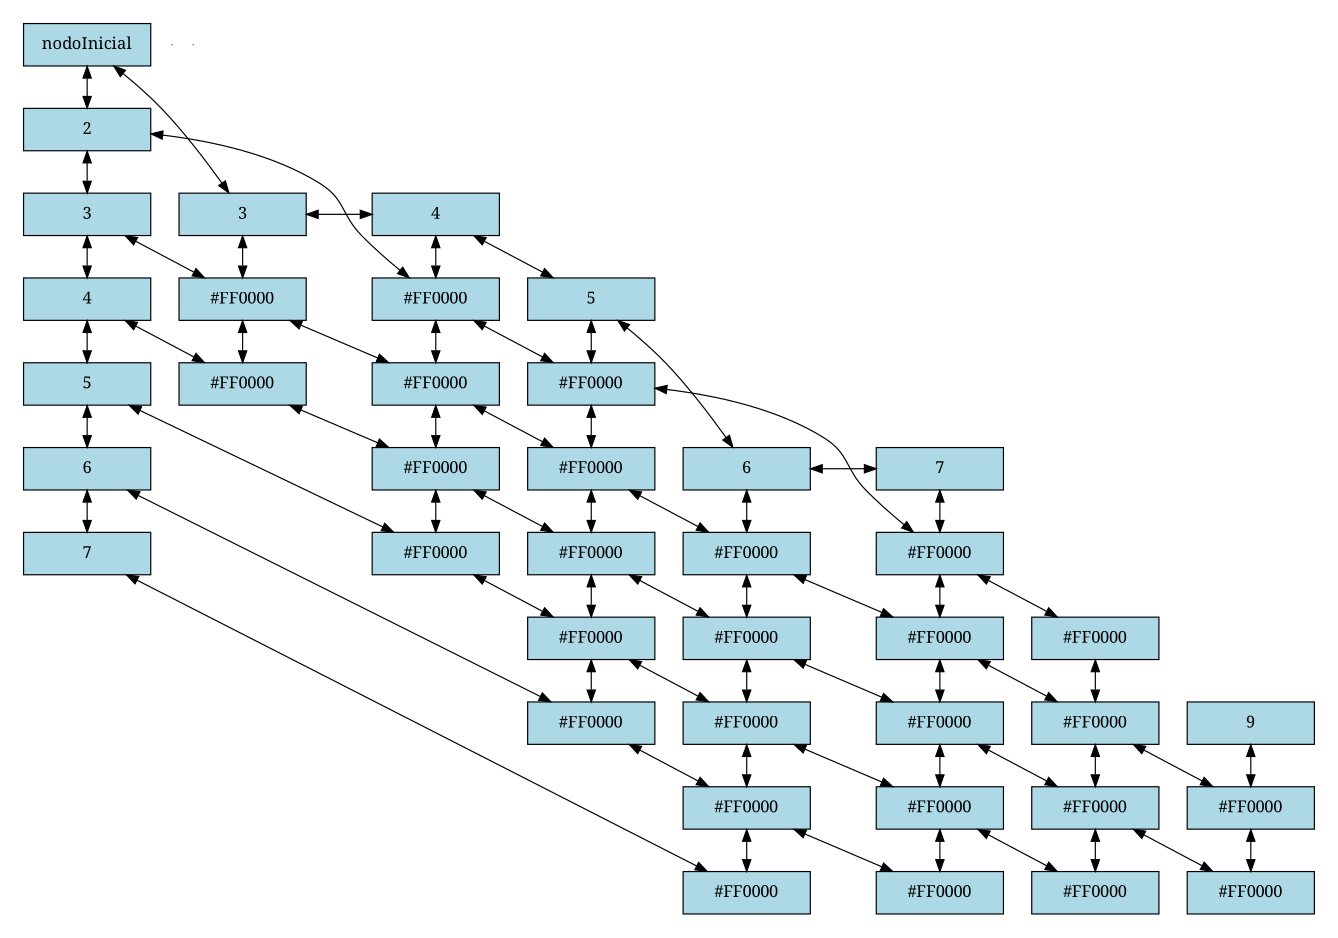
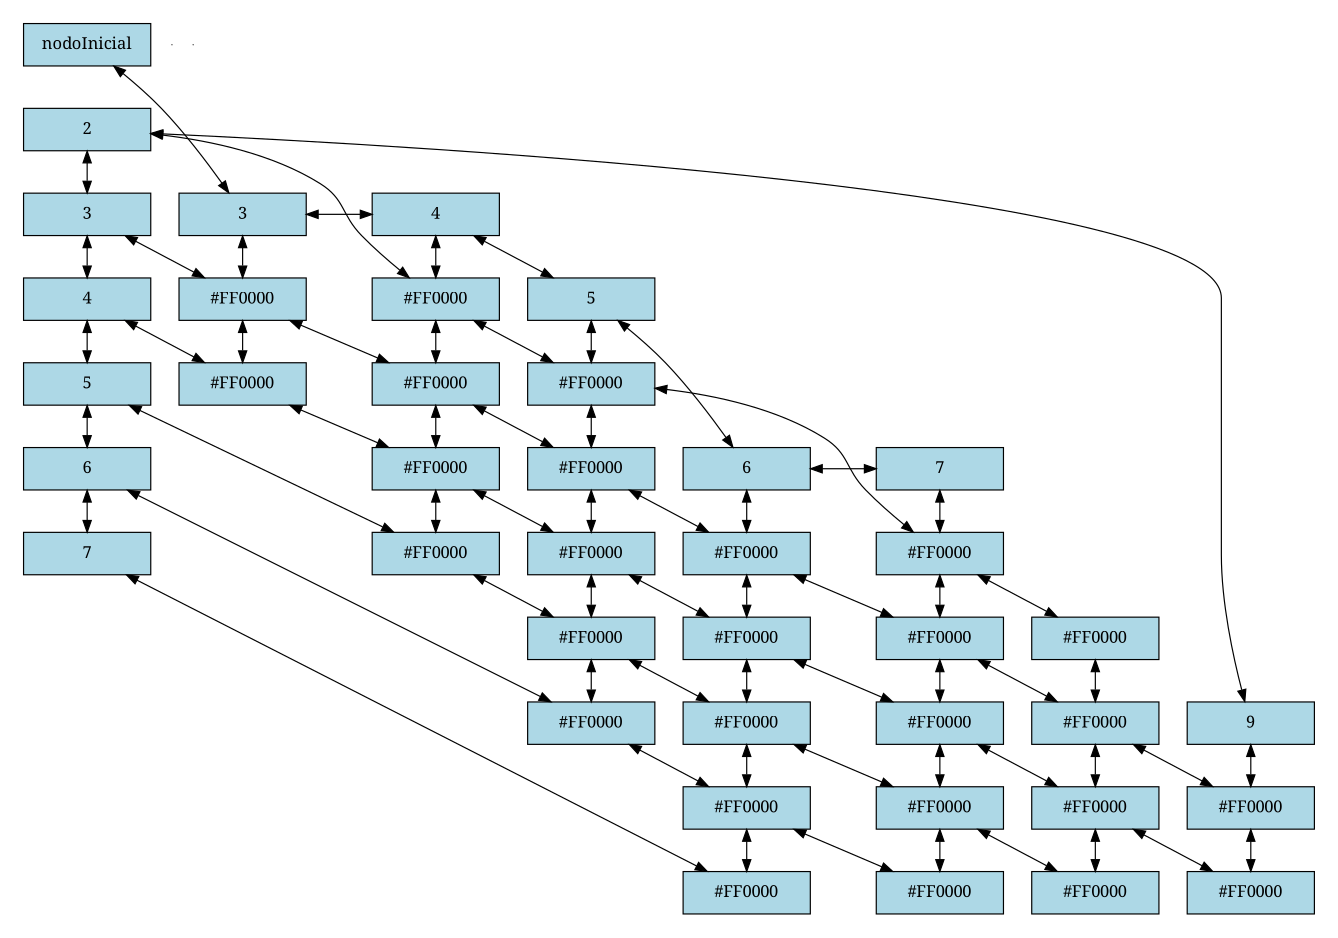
edge "nodoInicial" -- "2": now "9" -- "2"
